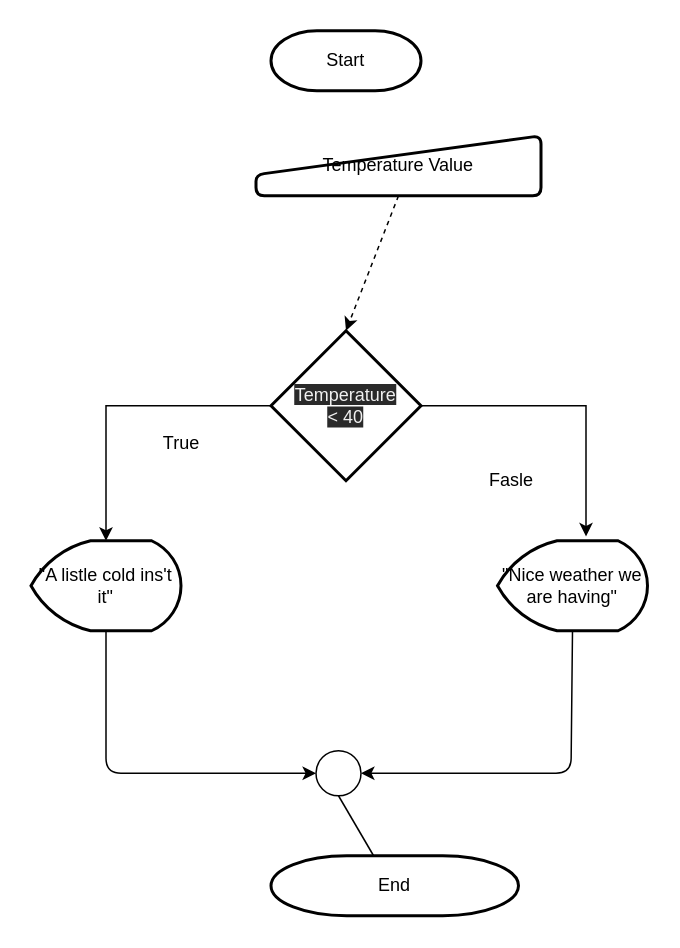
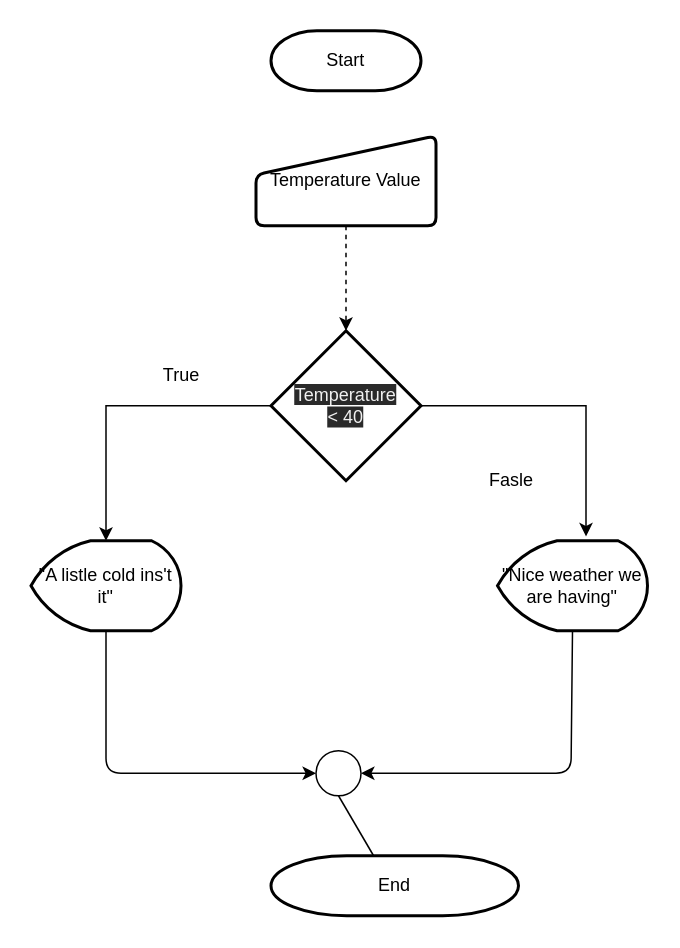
node "Temperature Value": size 285x60 -> 180x90
node "True": moved (181, 443) -> (181, 376)
